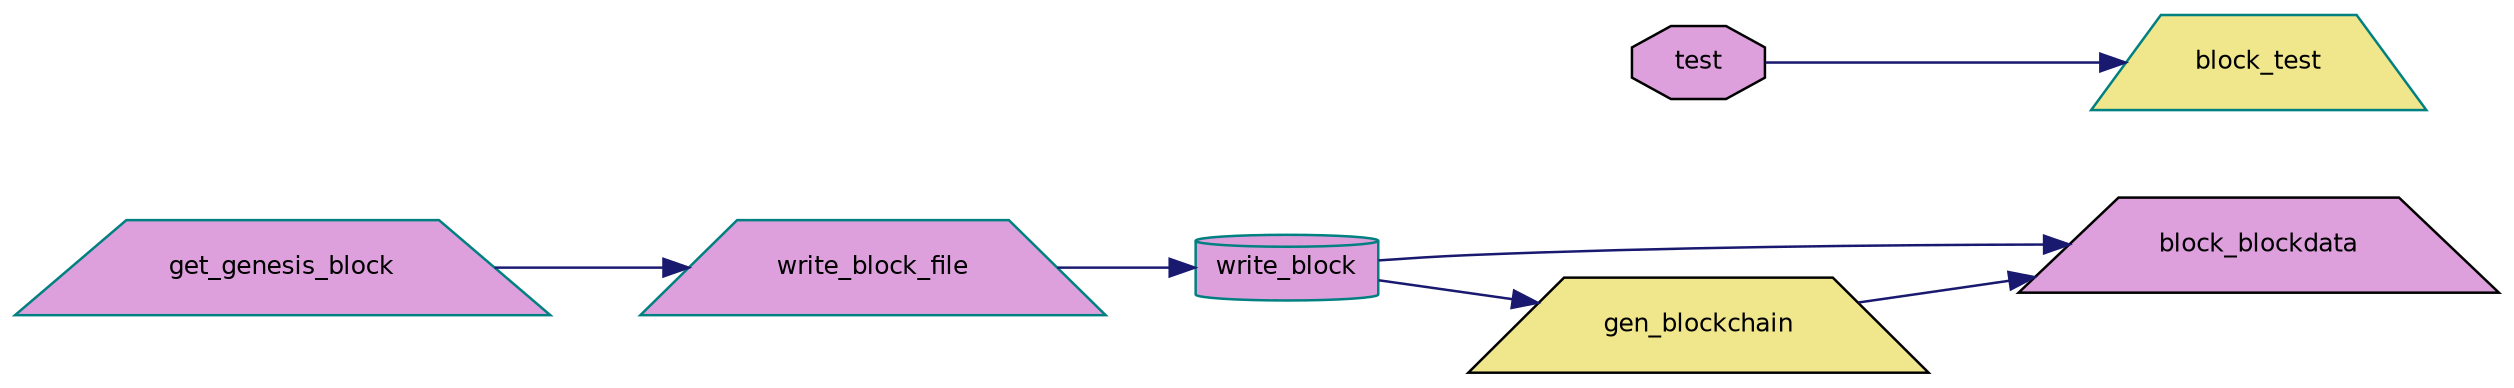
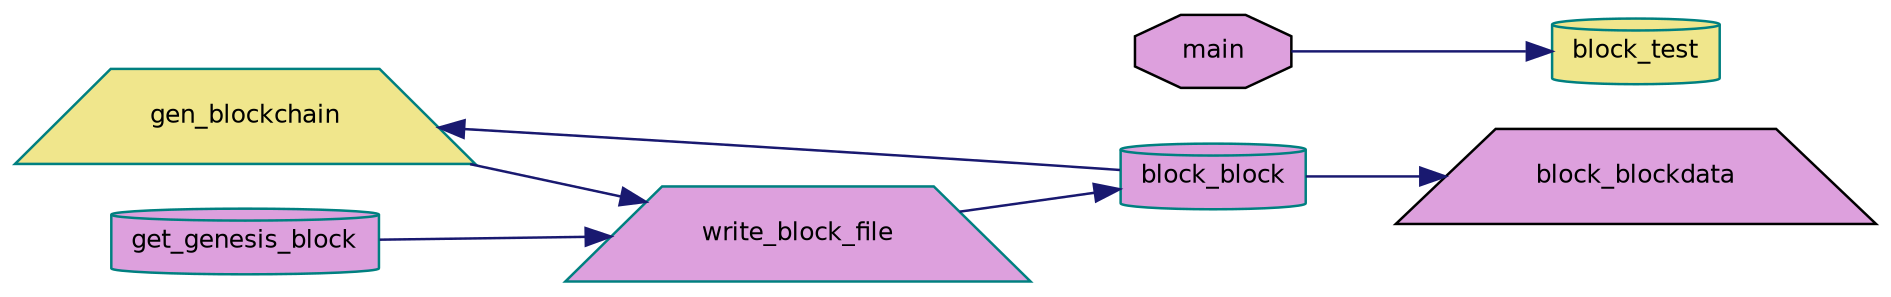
node "test": label "test" -> "main"
node "block_test": shape trapezium -> cylinder
node "get_genesis_block": shape trapezium -> cylinder
node "write_block": label "write_block" -> "block_block"
edge "gen_blockchain" -> "block_blockdata": now "gen_blockchain" -> "write_block_file"
node "gen_blockchain": color black -> teal
